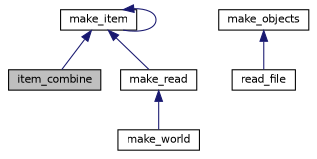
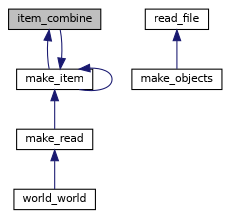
edge "make_item" -> "item_combine": added
edge "read_file" -> "make_objects": reversed
node "make_world": label "make_world" -> "world_world"
